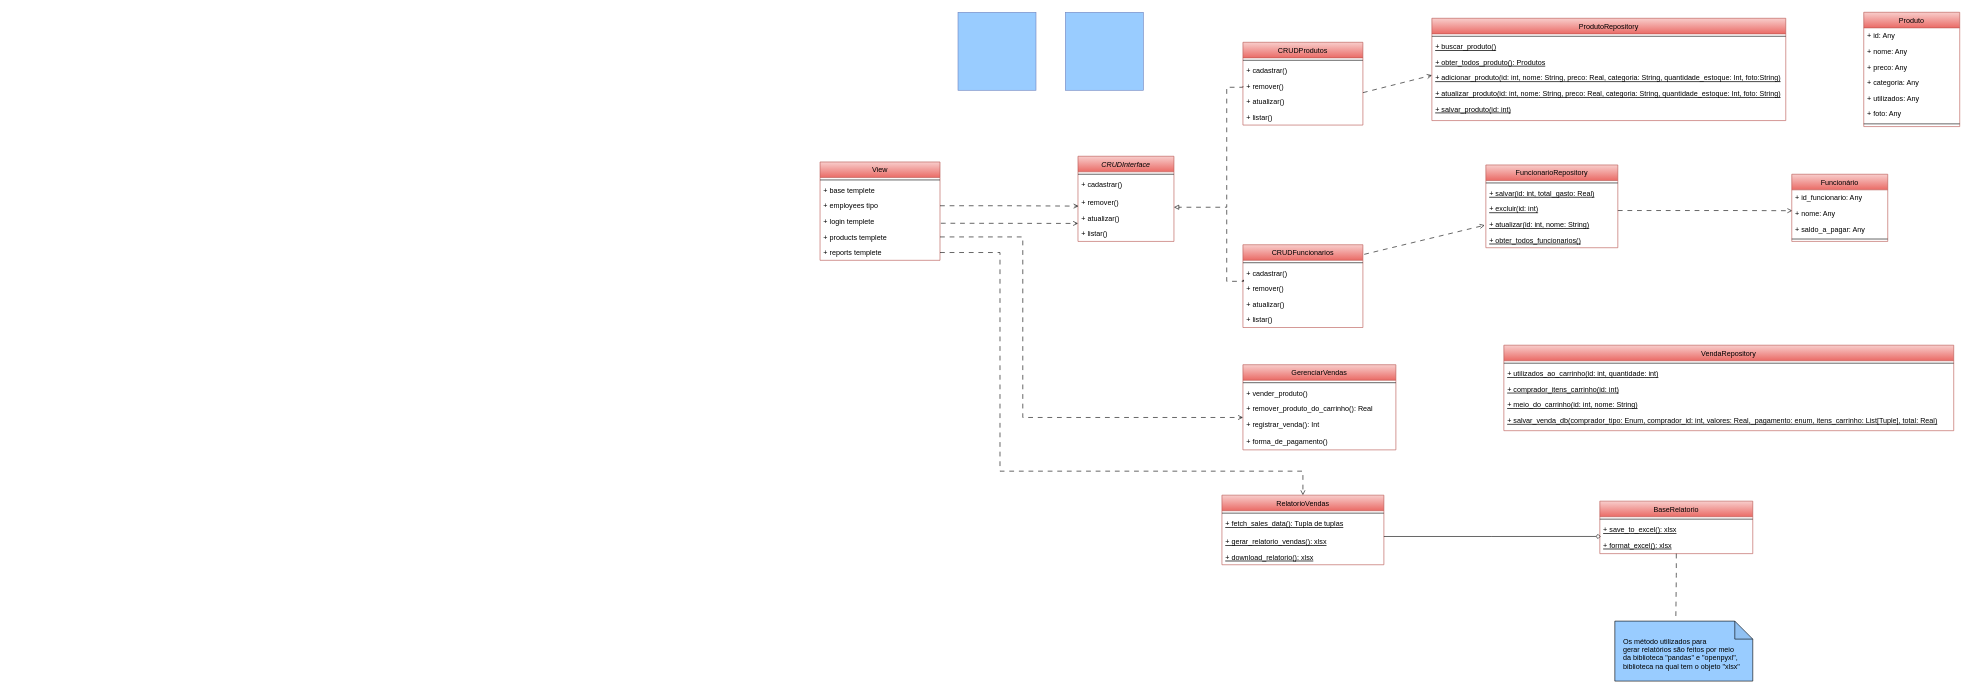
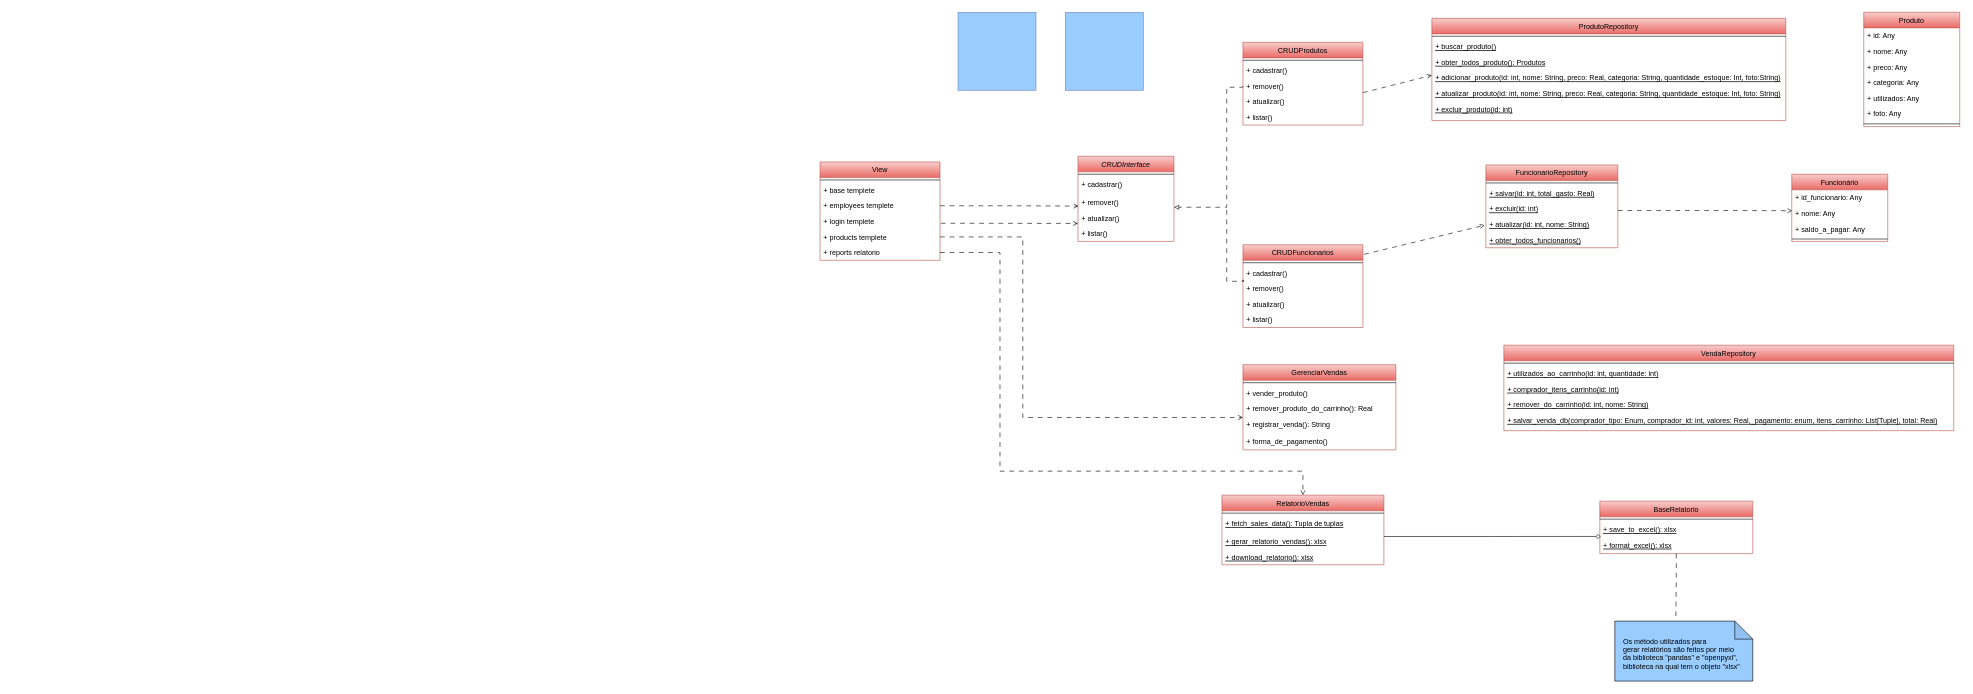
node "+ salvar_produto(id: int)": label "+ salvar_produto(id: int)" -> "+ excluir_produto(id: int)"
node "+ employees tipo": label "+ employees tipo" -> "+ employees templete"
node "+ reports templete": label "+ reports templete" -> "+ reports relatorio"
node "+ meio_do_carrinho(id: int, nome: String)": label "+ meio_do_carrinho(id: int, nome: String)" -> "+ remover_do_carrinho(id: int, nome: String)"
node "+ registrar_venda(): Int": label "+ registrar_venda(): Int" -> "+ registrar_venda(): String"
